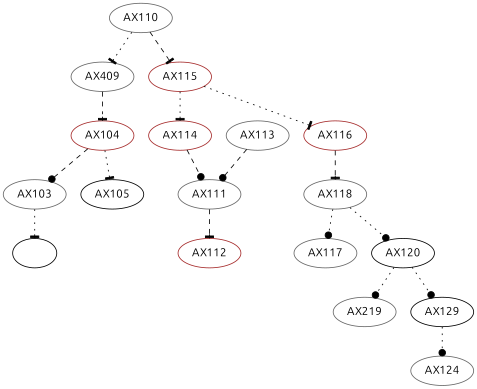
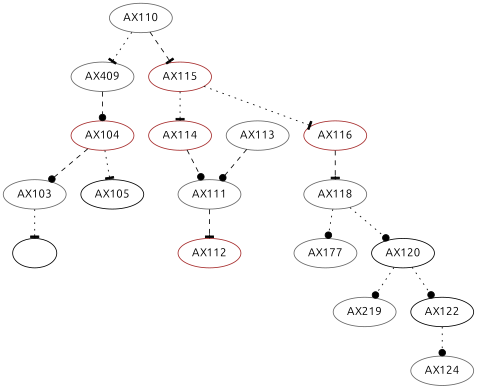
edge "AX409" -> "AX104": arrowhead tee -> dot
node "AX117": label "AX117" -> "AX177"
node "AX129": label "AX129" -> "AX122"
